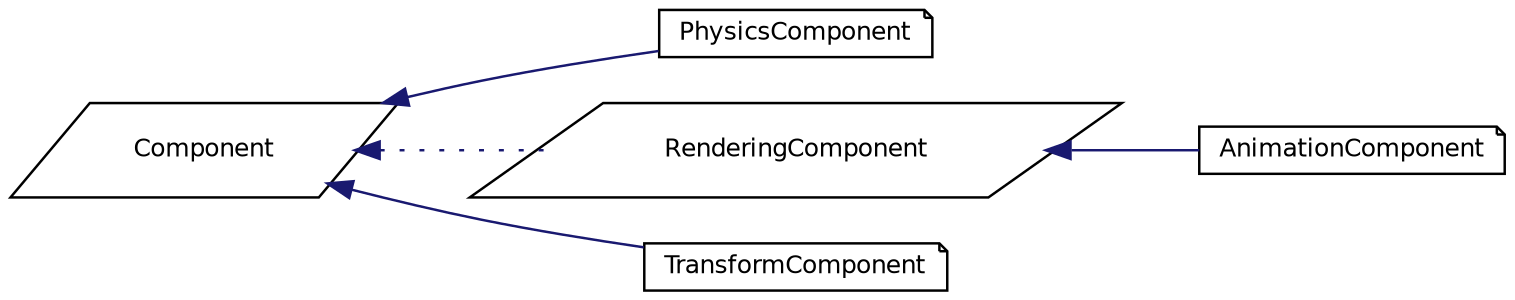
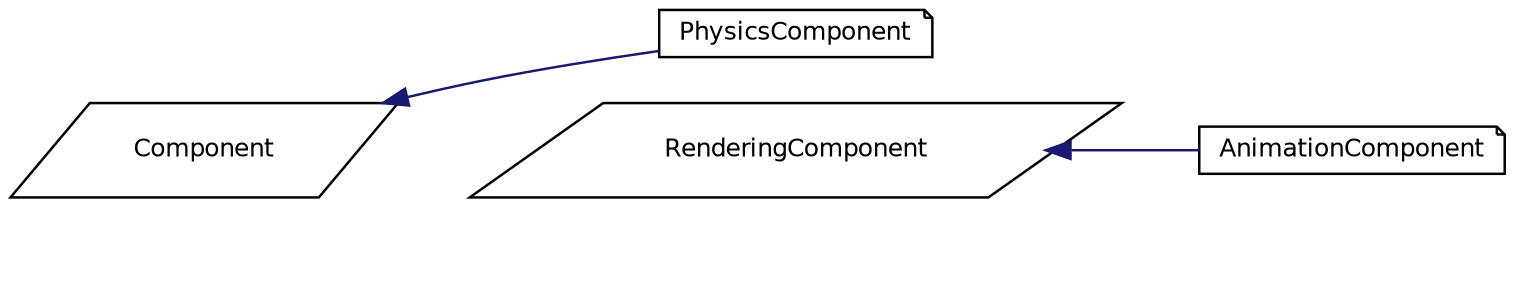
edge "RenderingComponent" -> "Component": removed
node "TransformComponent": removed
